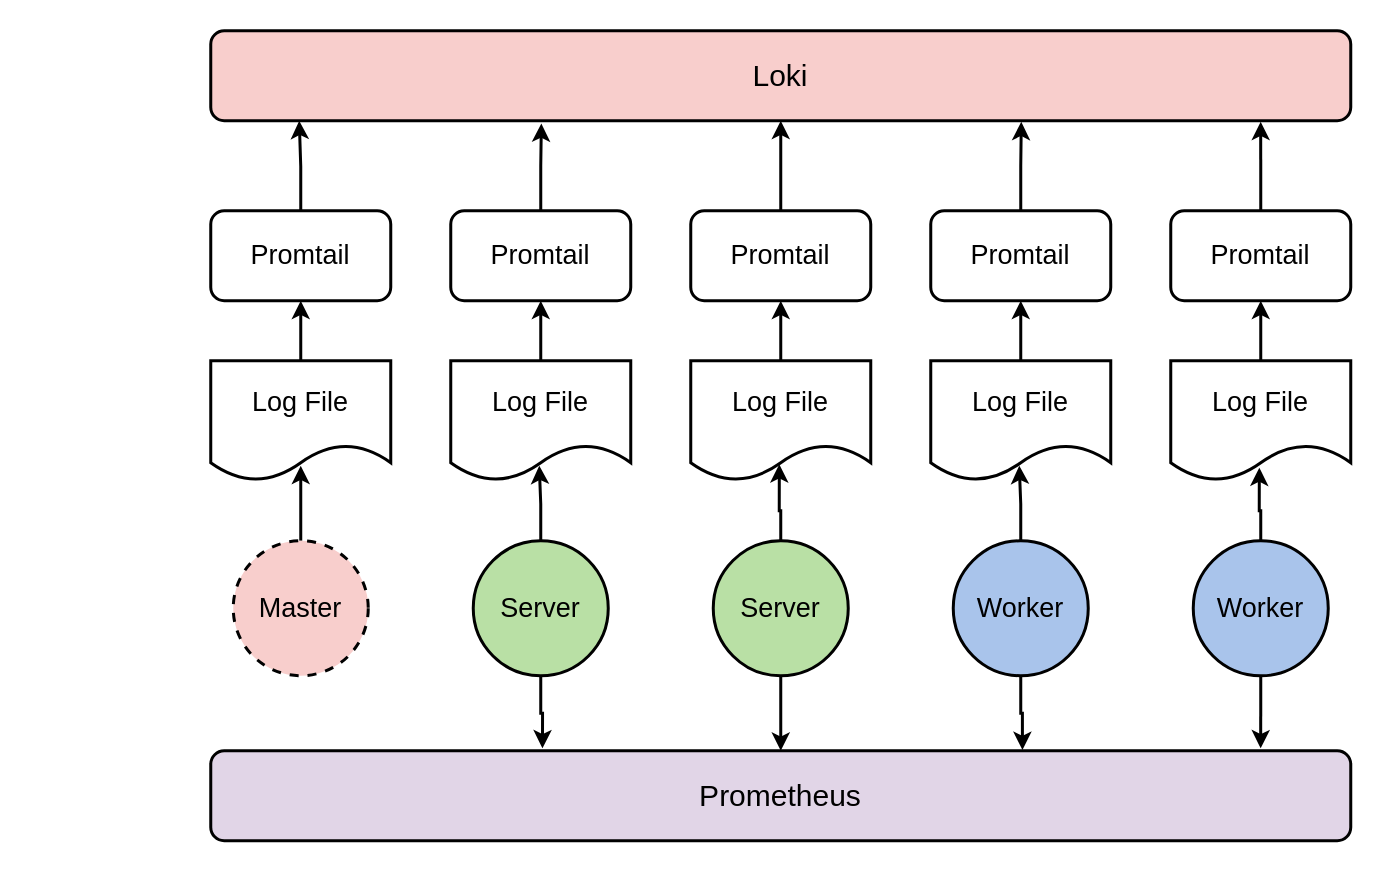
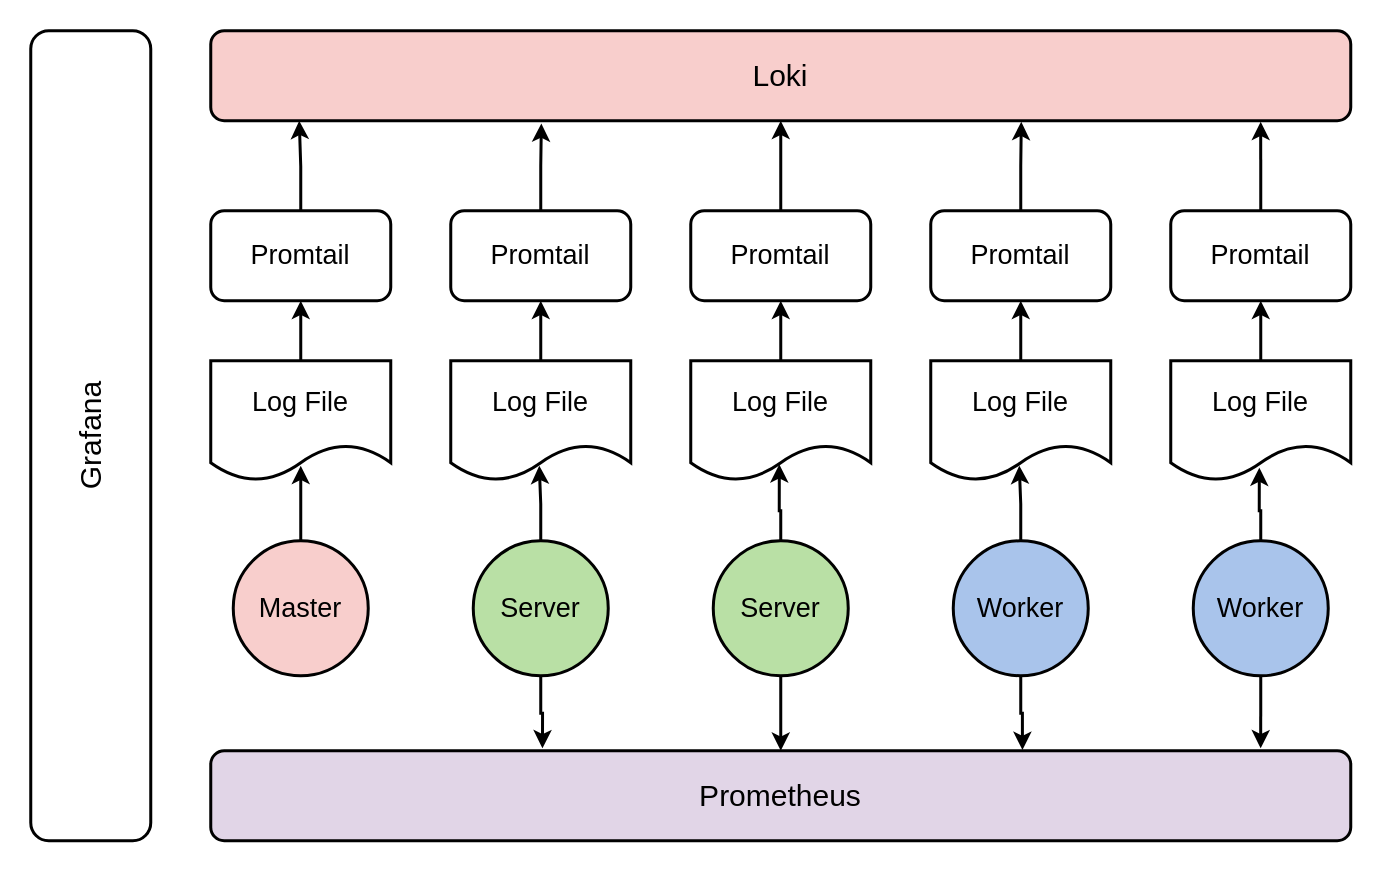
node "Grafana": added
node "Master": style dashed -> solid
